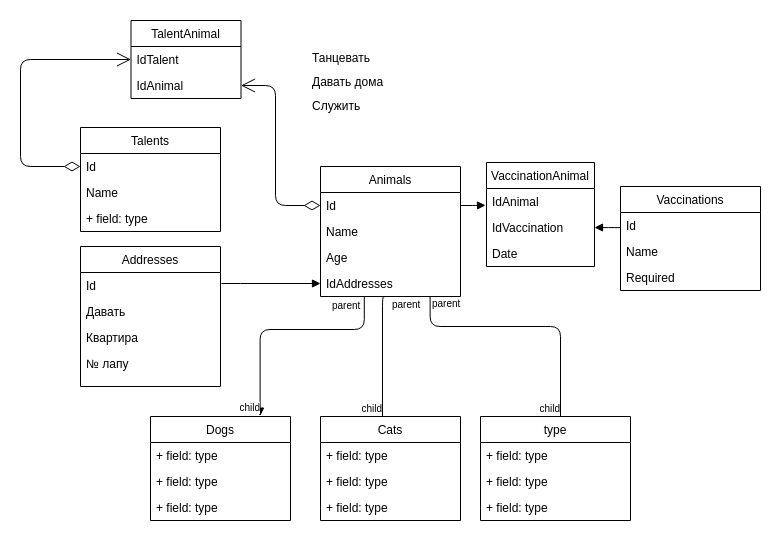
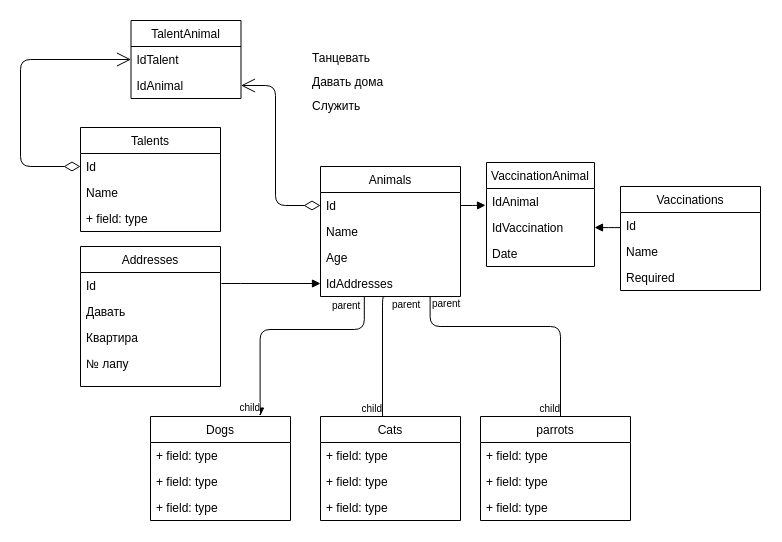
node "type": label "type" -> "parrots"
